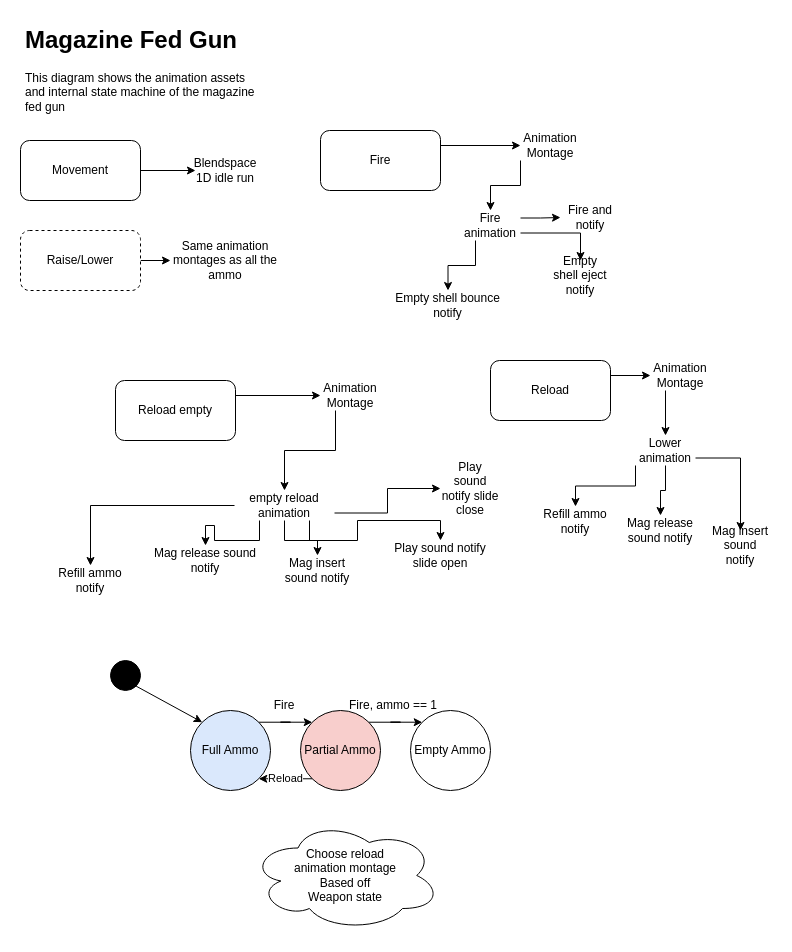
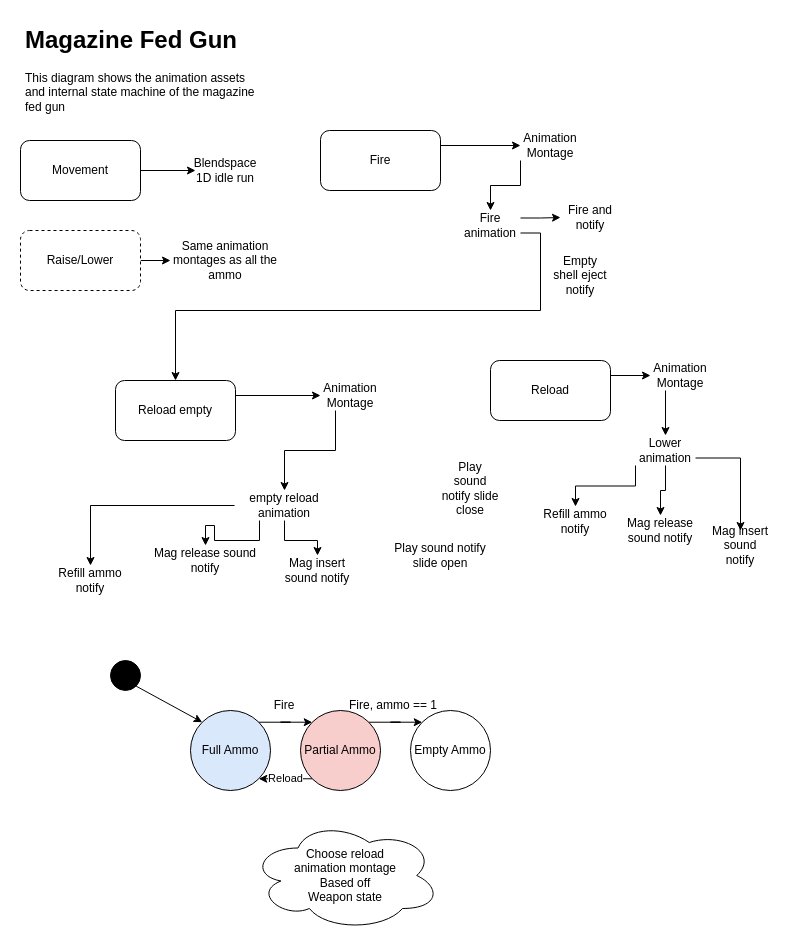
edge "Fire animation" -> "Empty shell eject notify": now "Fire animation" -> "Reload empty"
edge "Fire animation" -> "Empty shell bounce notify": removed
node "Empty shell bounce notify": removed
edge "empty reload animation" -> "Play sound notify slide close": removed
edge "empty reload animation" -> "Play sound notify slide open": removed
